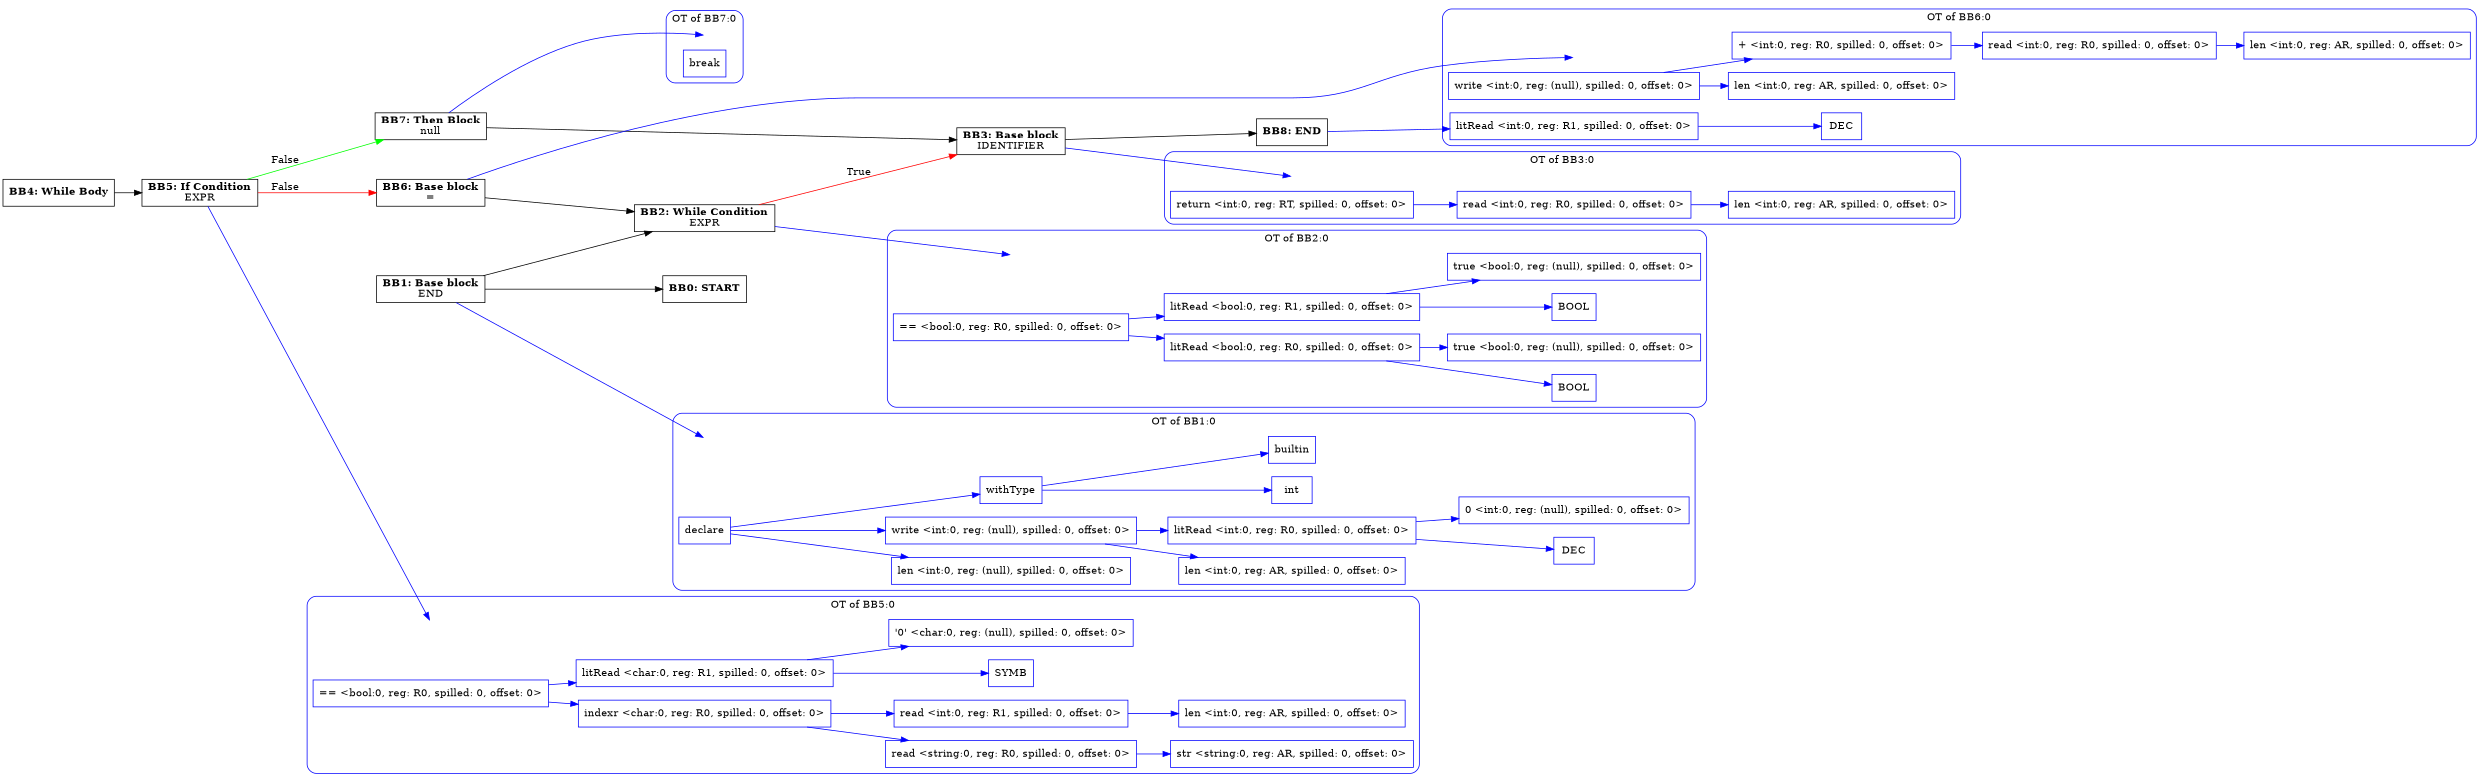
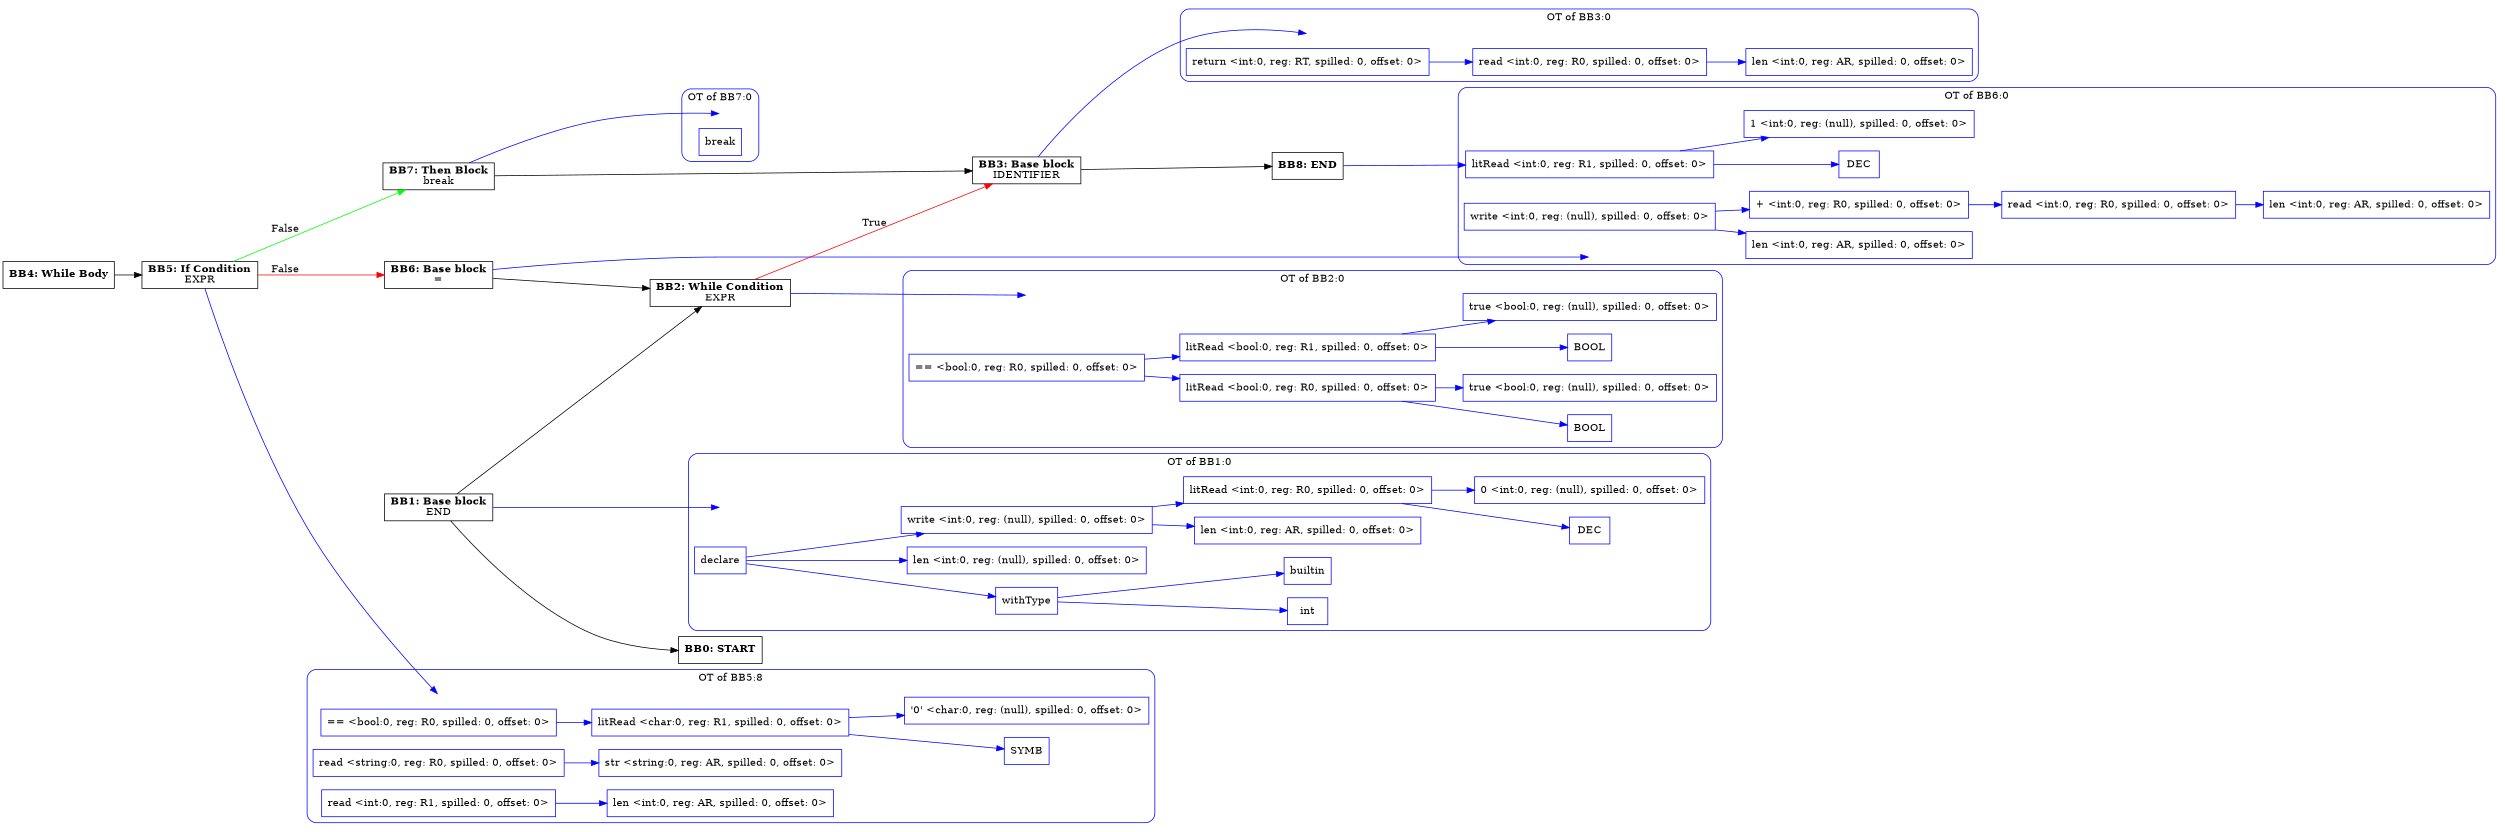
node "1 <int:0, reg: (null), spilled: 0, offset: 0>": added
node "BB7: Then Block": text "null" -> "break"
cluster "OT of BB5:0": label "OT of BB5:0" -> "OT of BB5:8"
node "indexr <char:0, reg: R0, spilled: 0, offset: 0>": removed
